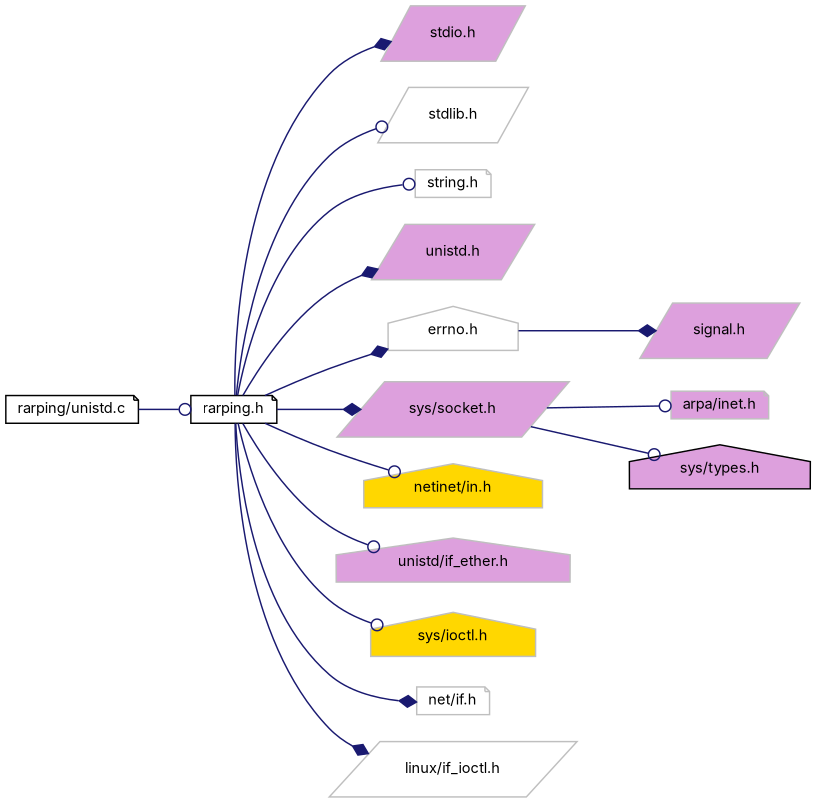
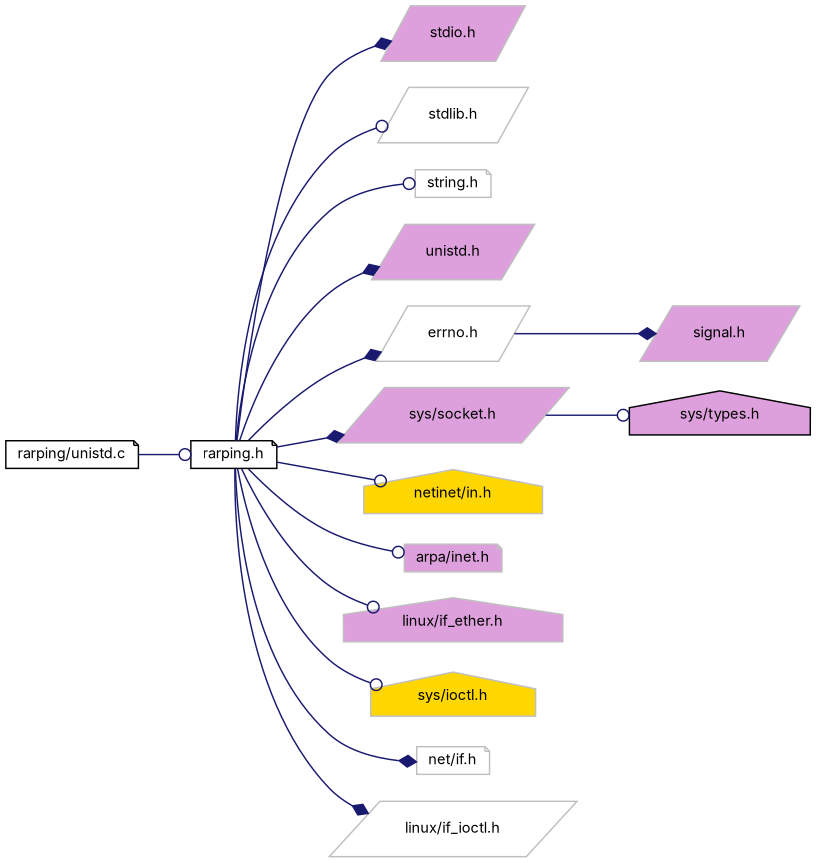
node "errno.h": shape house -> parallelogram
edge "sys/socket.h" -> "arpa/inet.h": now "rarping.h" -> "arpa/inet.h"
node "unistd/if_ether.h": label "unistd/if_ether.h" -> "linux/if_ether.h"
